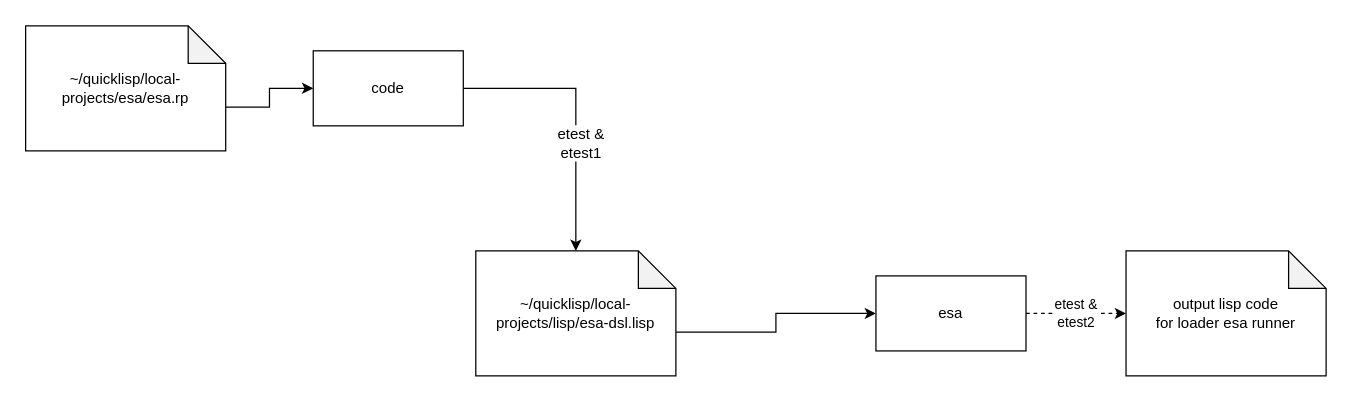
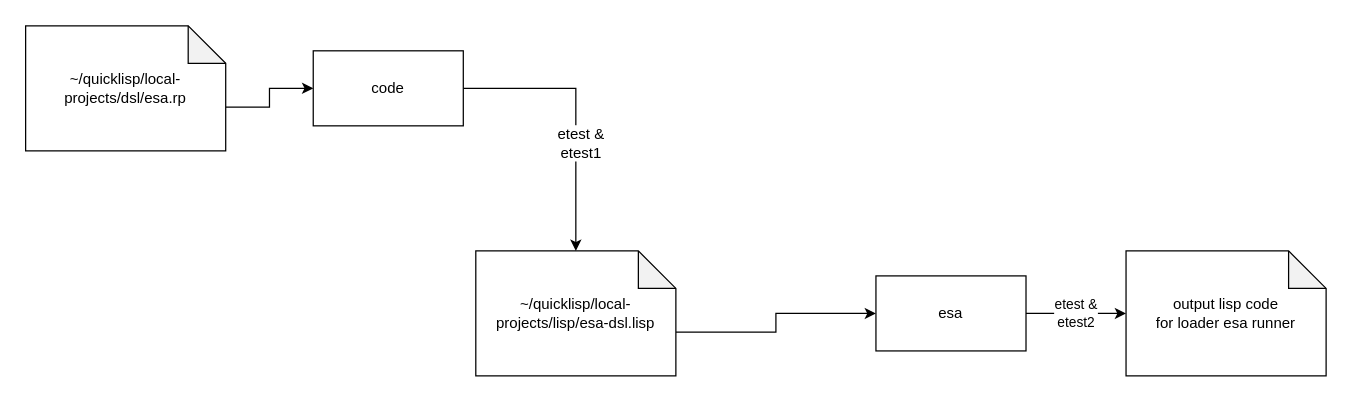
node "~/quicklisp/local-projects/esa/esa.rp": label "~/quicklisp/local-projects/esa/esa.rp" -> "~/quicklisp/local-projects/dsl/esa.rp"
edge "esa" -> "output lisp code for loader esa runner": style dashed -> solid
